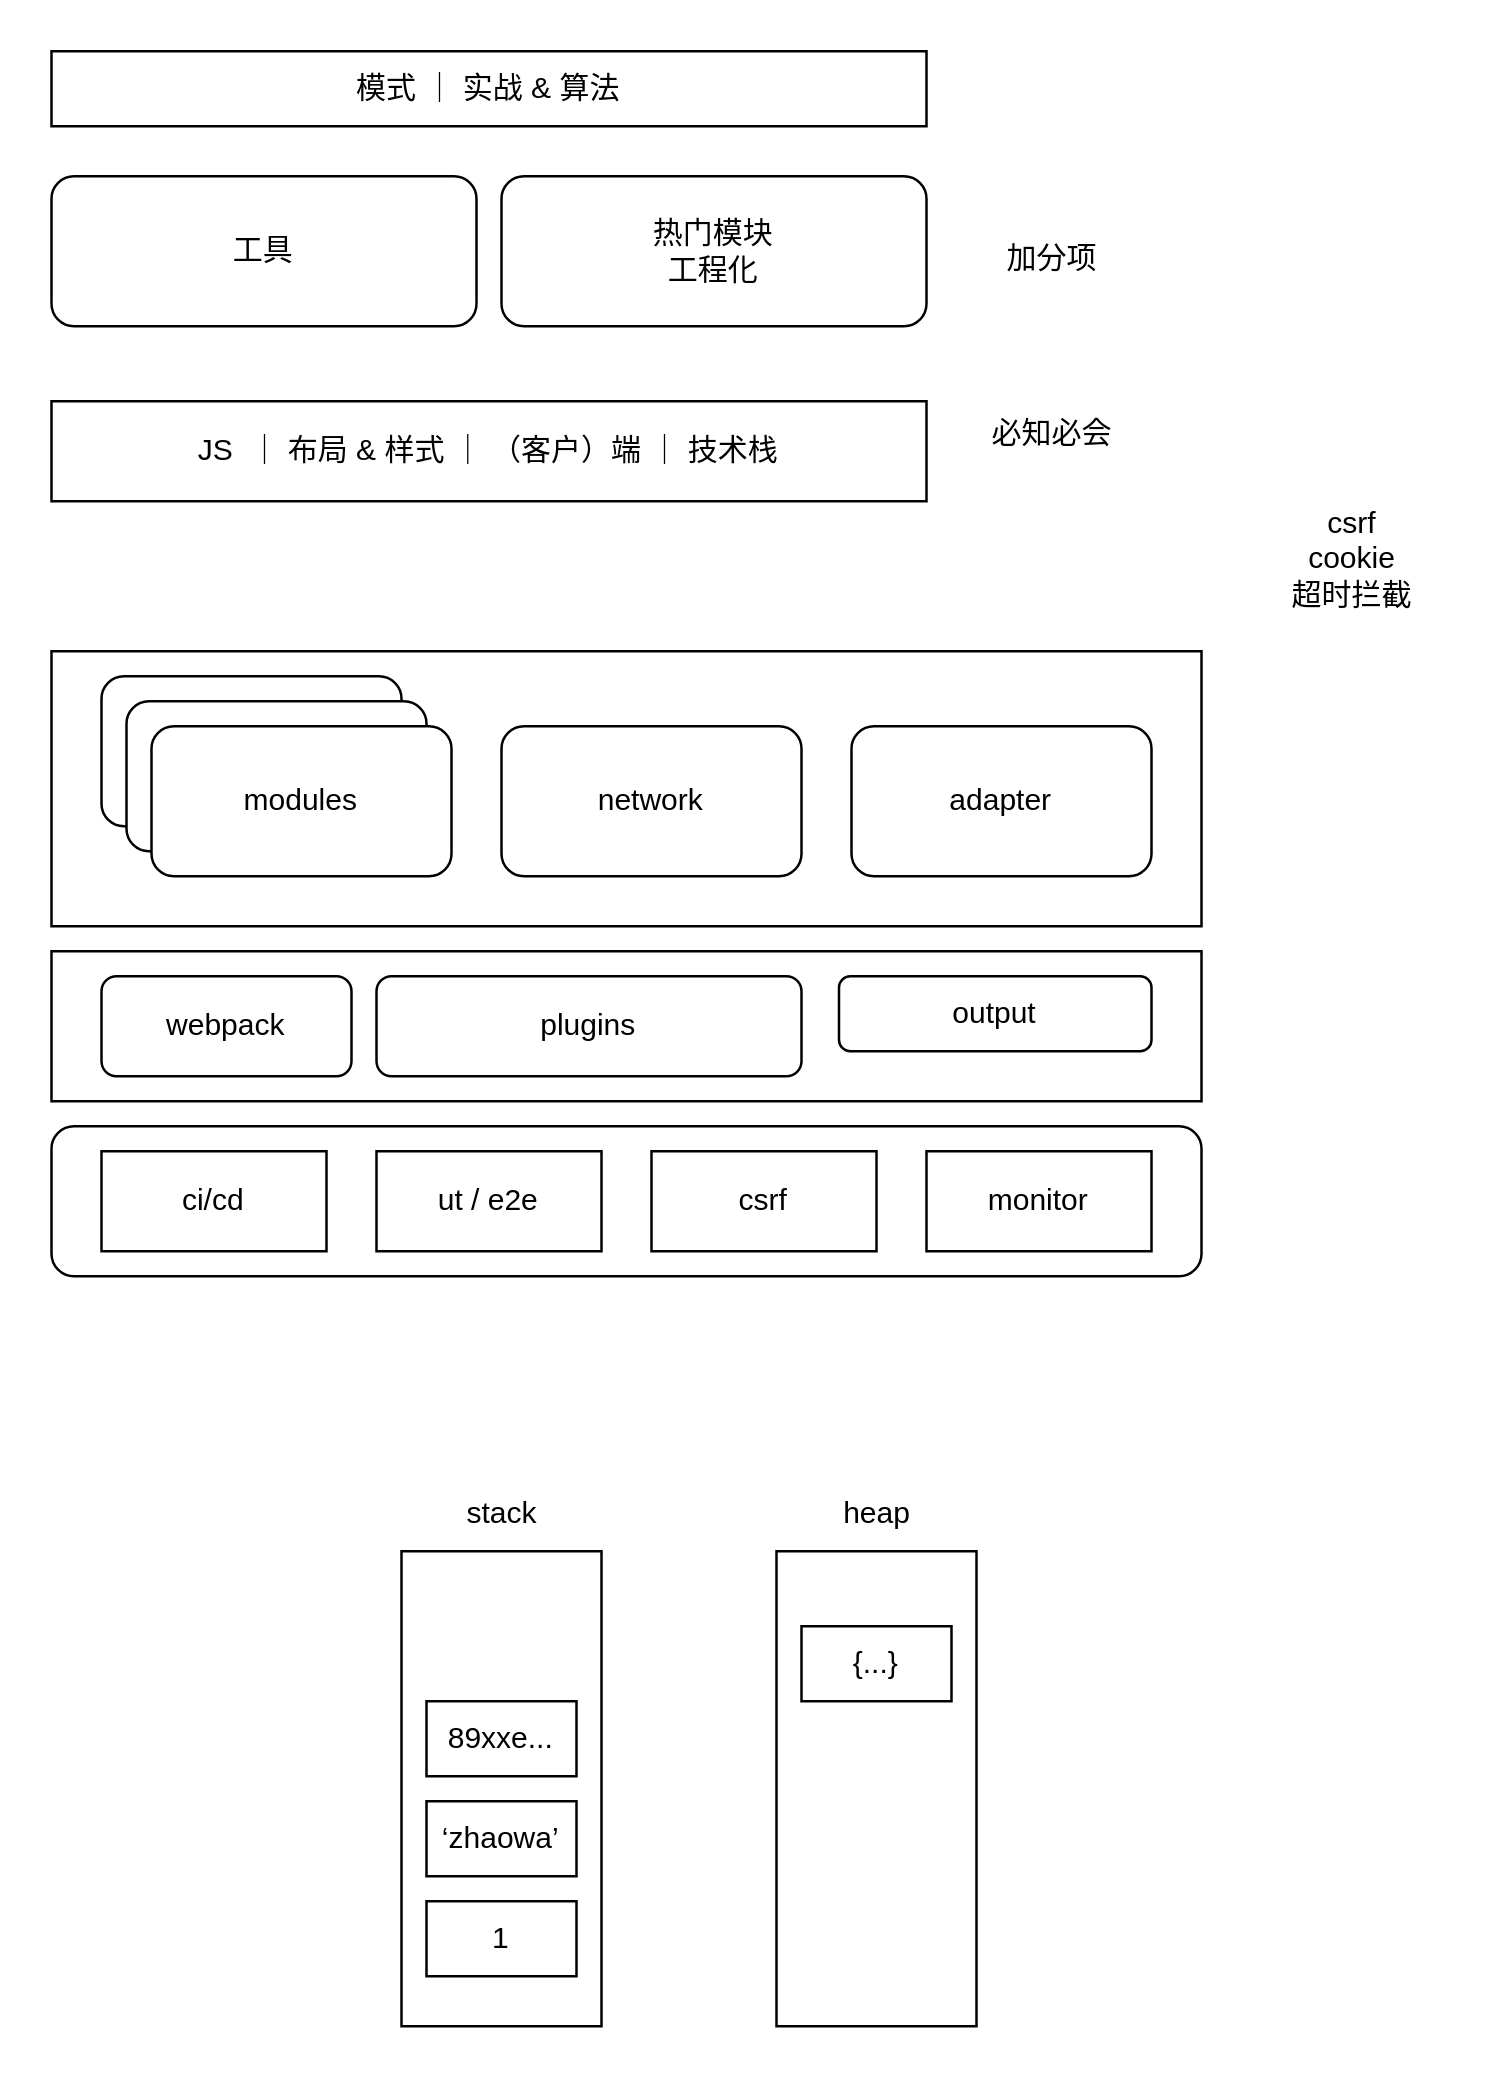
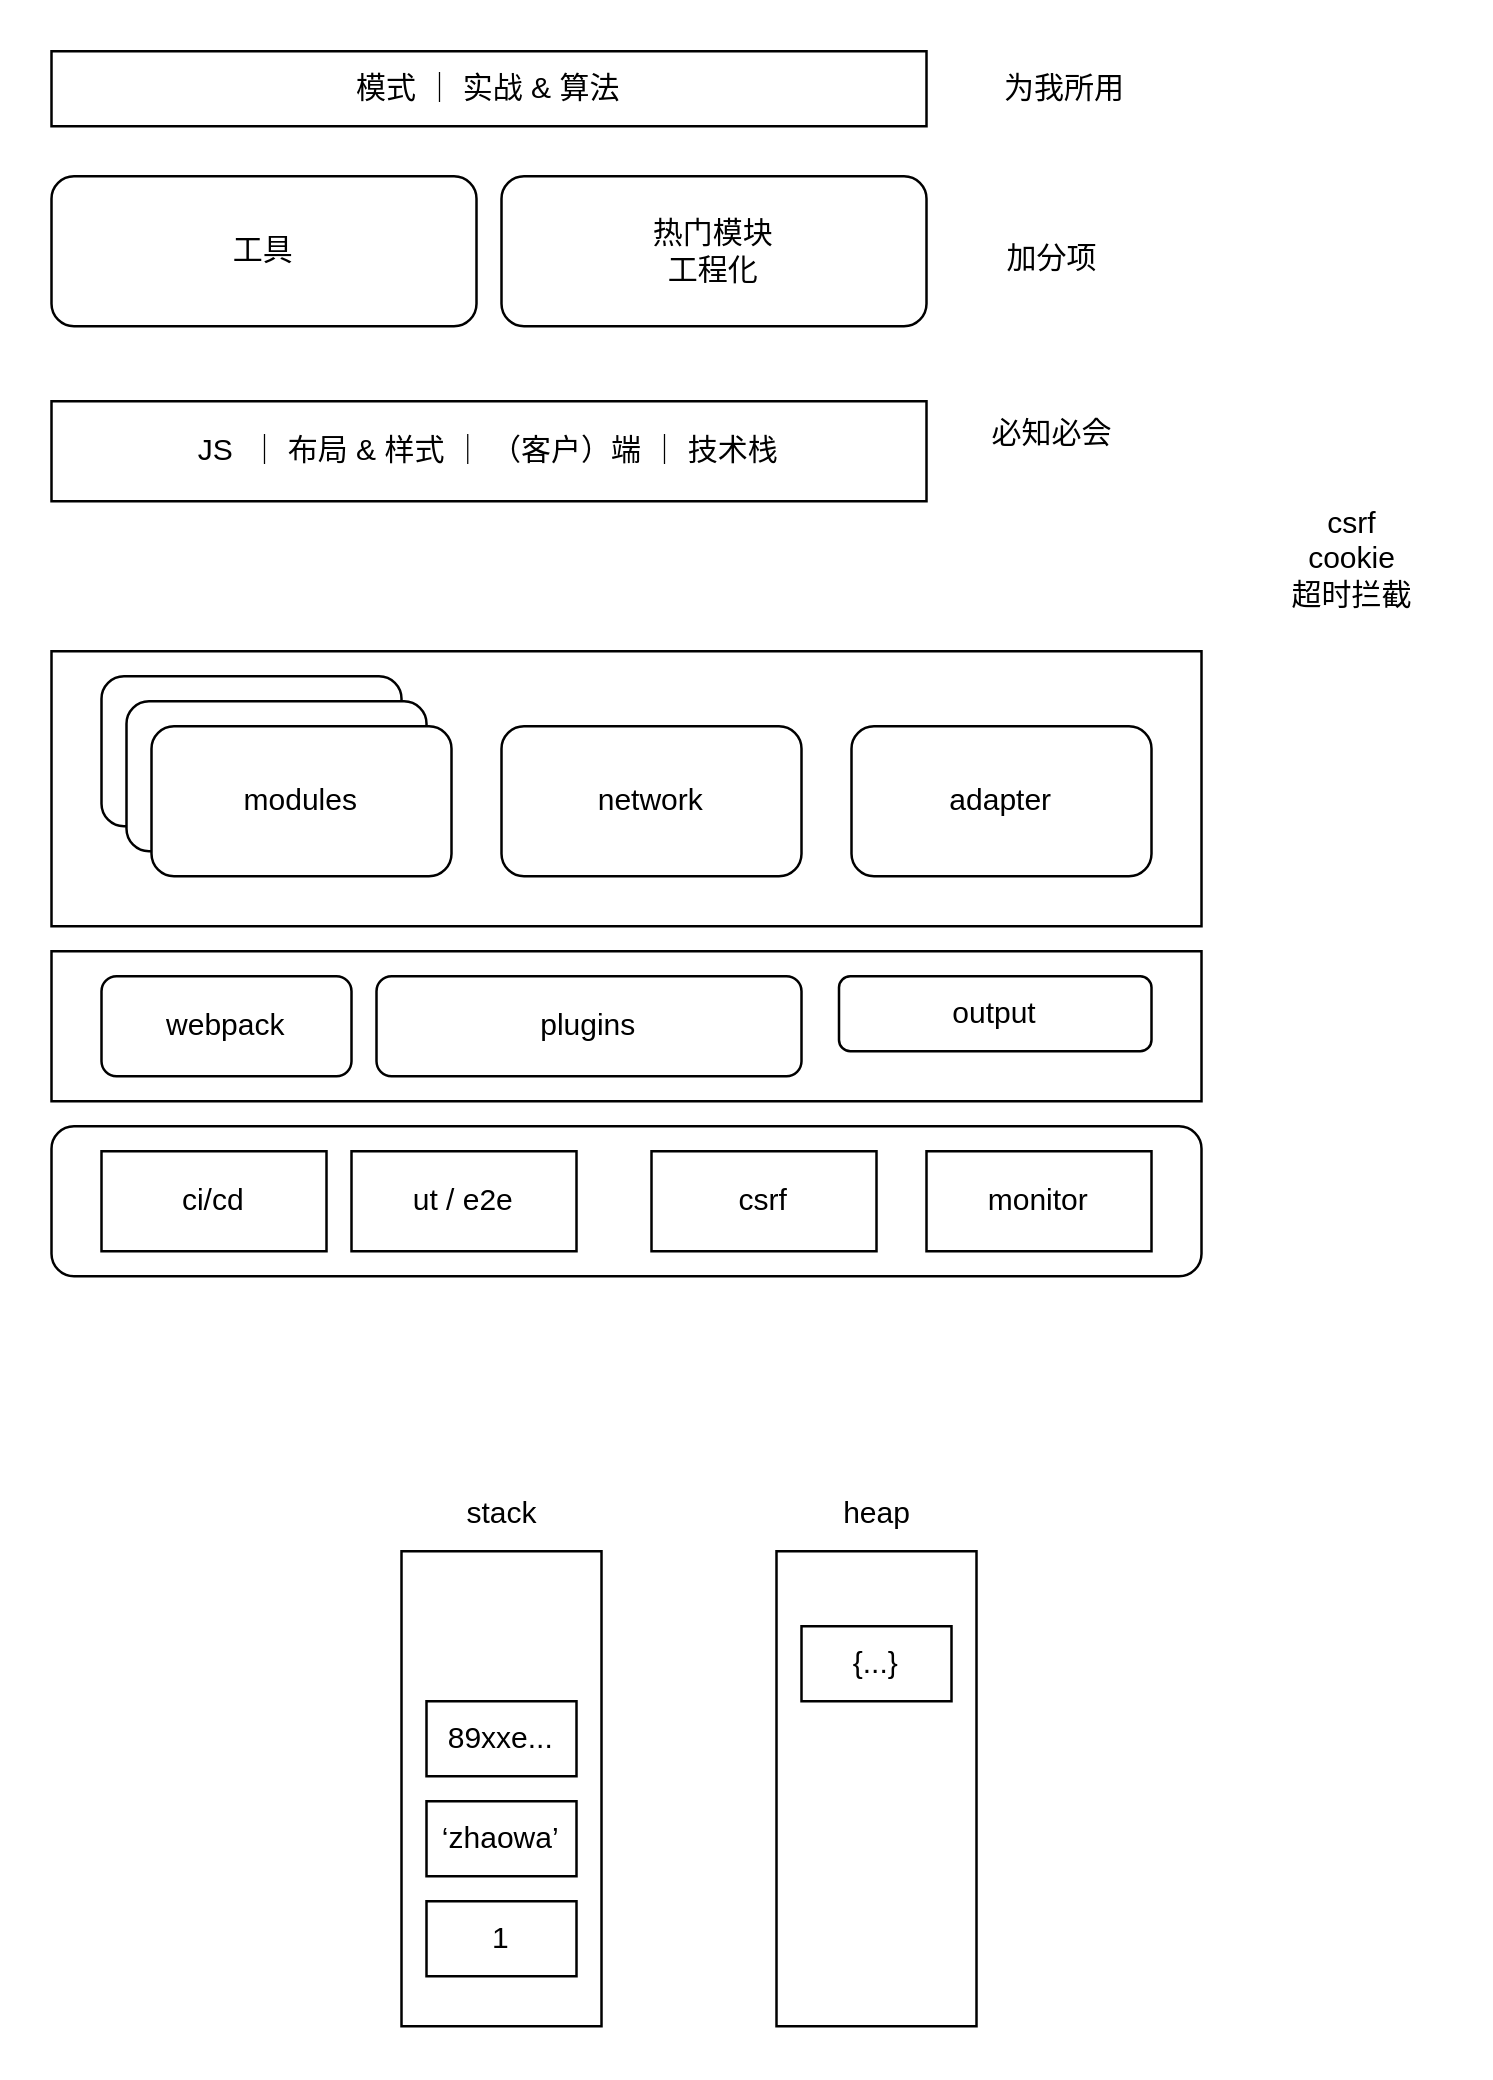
node "为我所用": added
node "ut / e2e": moved (489, 1201) -> (464, 1201)
